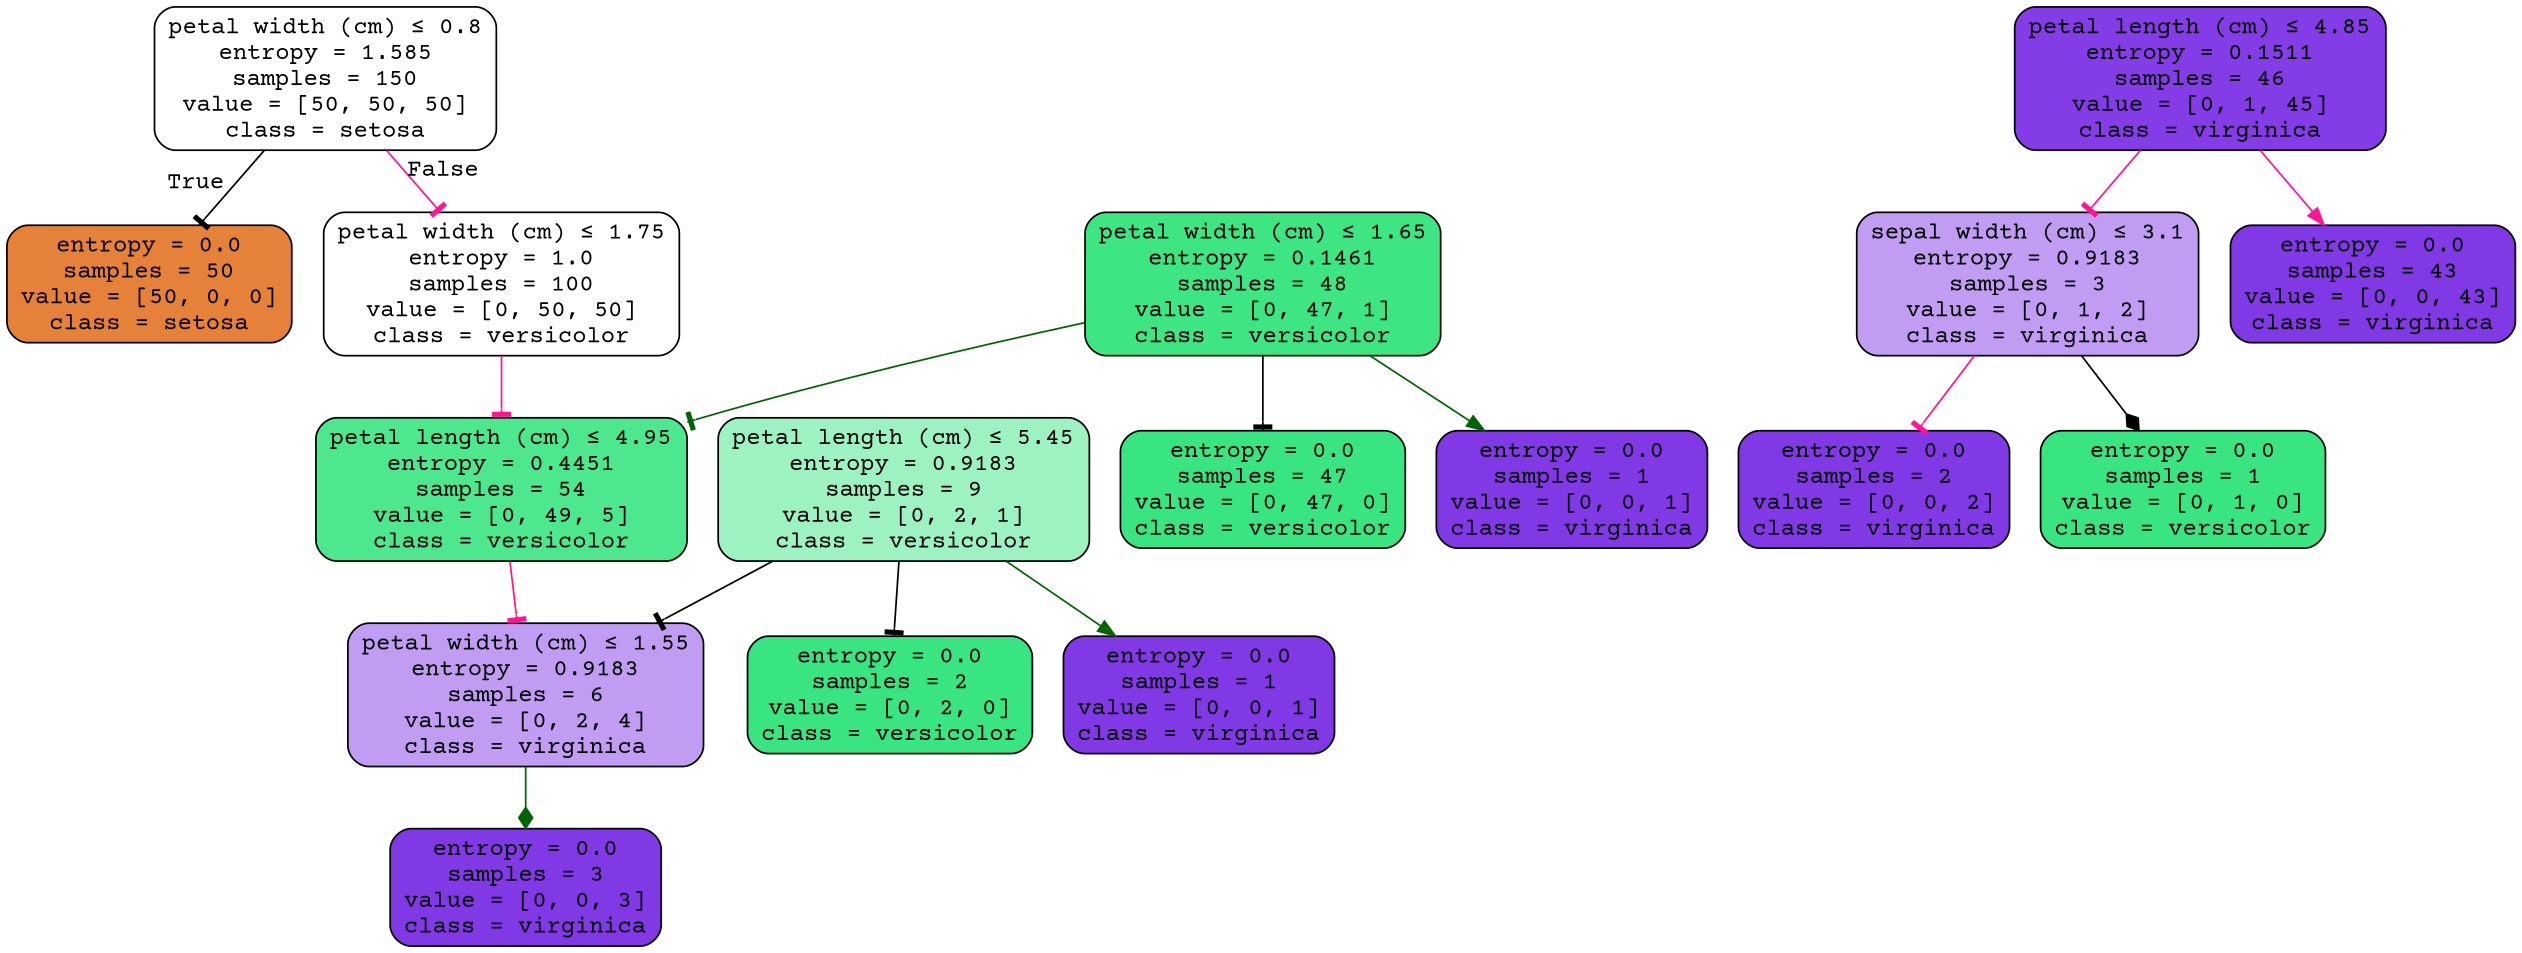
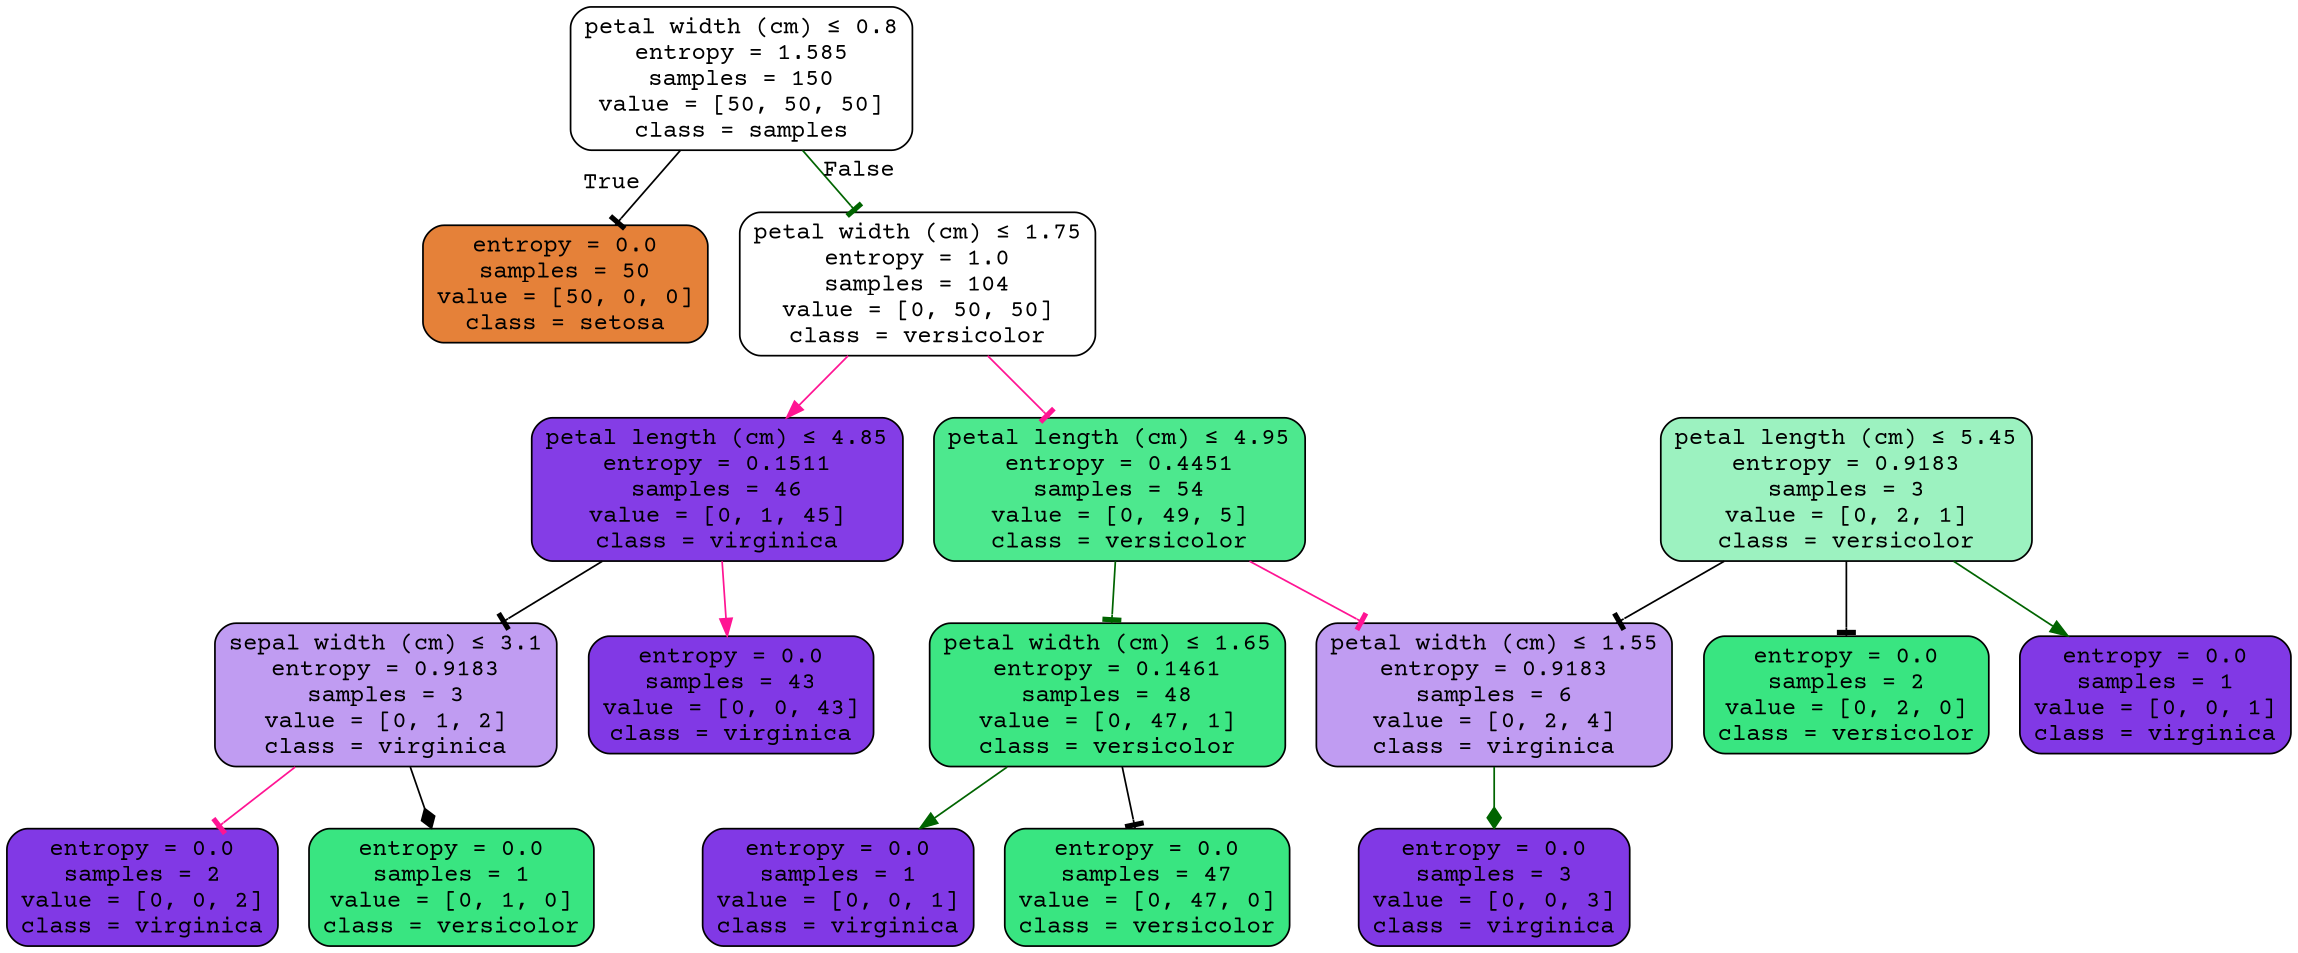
node "petal width (cm) ≤ 0.8": text "class = setosa" -> "class = samples"
edge "petal width (cm) ≤ 0.8" -> "petal width (cm) ≤ 1.75": color deeppink -> darkgreen
edge "petal length (cm) ≤ 4.85" -> "sepal width (cm) ≤ 3.1": color deeppink -> black
node "petal width (cm) ≤ 1.75": text "samples = 100" -> "samples = 104"
edge "petal width (cm) ≤ 1.65" -> "petal length (cm) ≤ 4.95": reversed
edge "petal width (cm) ≤ 1.75" -> "petal length (cm) ≤ 4.85": added
node "petal length (cm) ≤ 5.45": text "samples = 9" -> "samples = 3"
